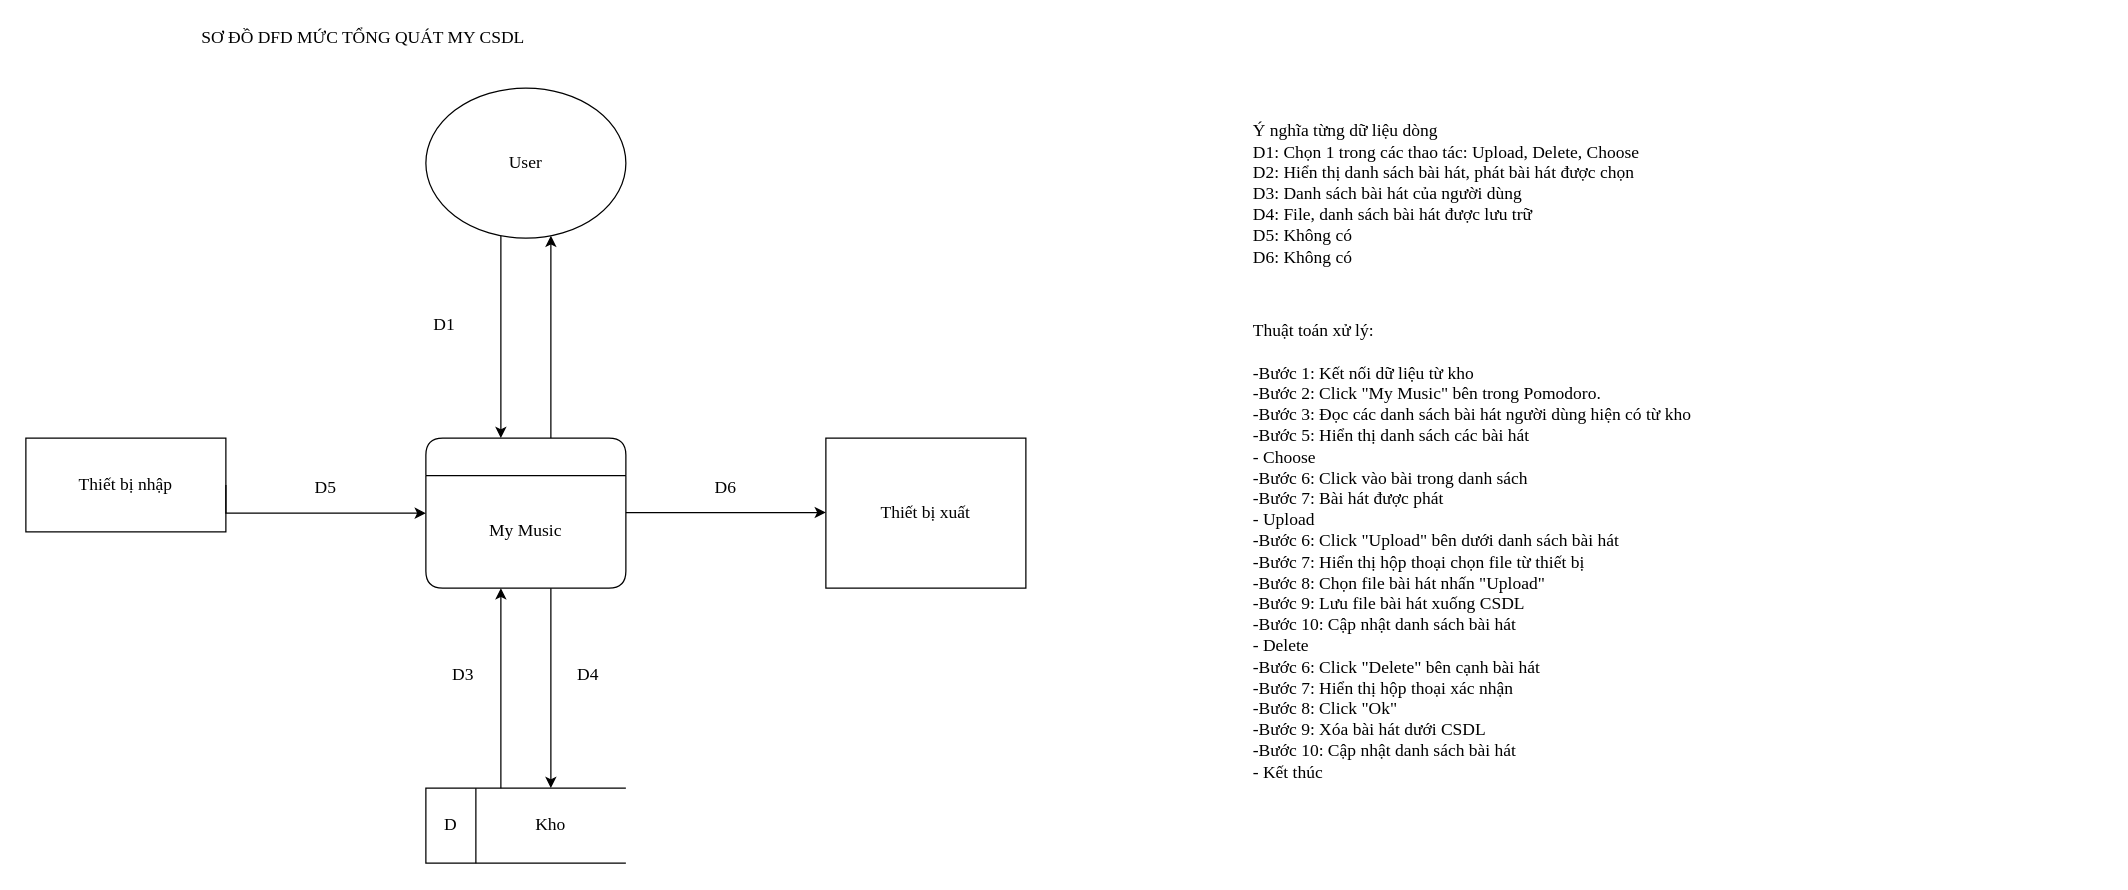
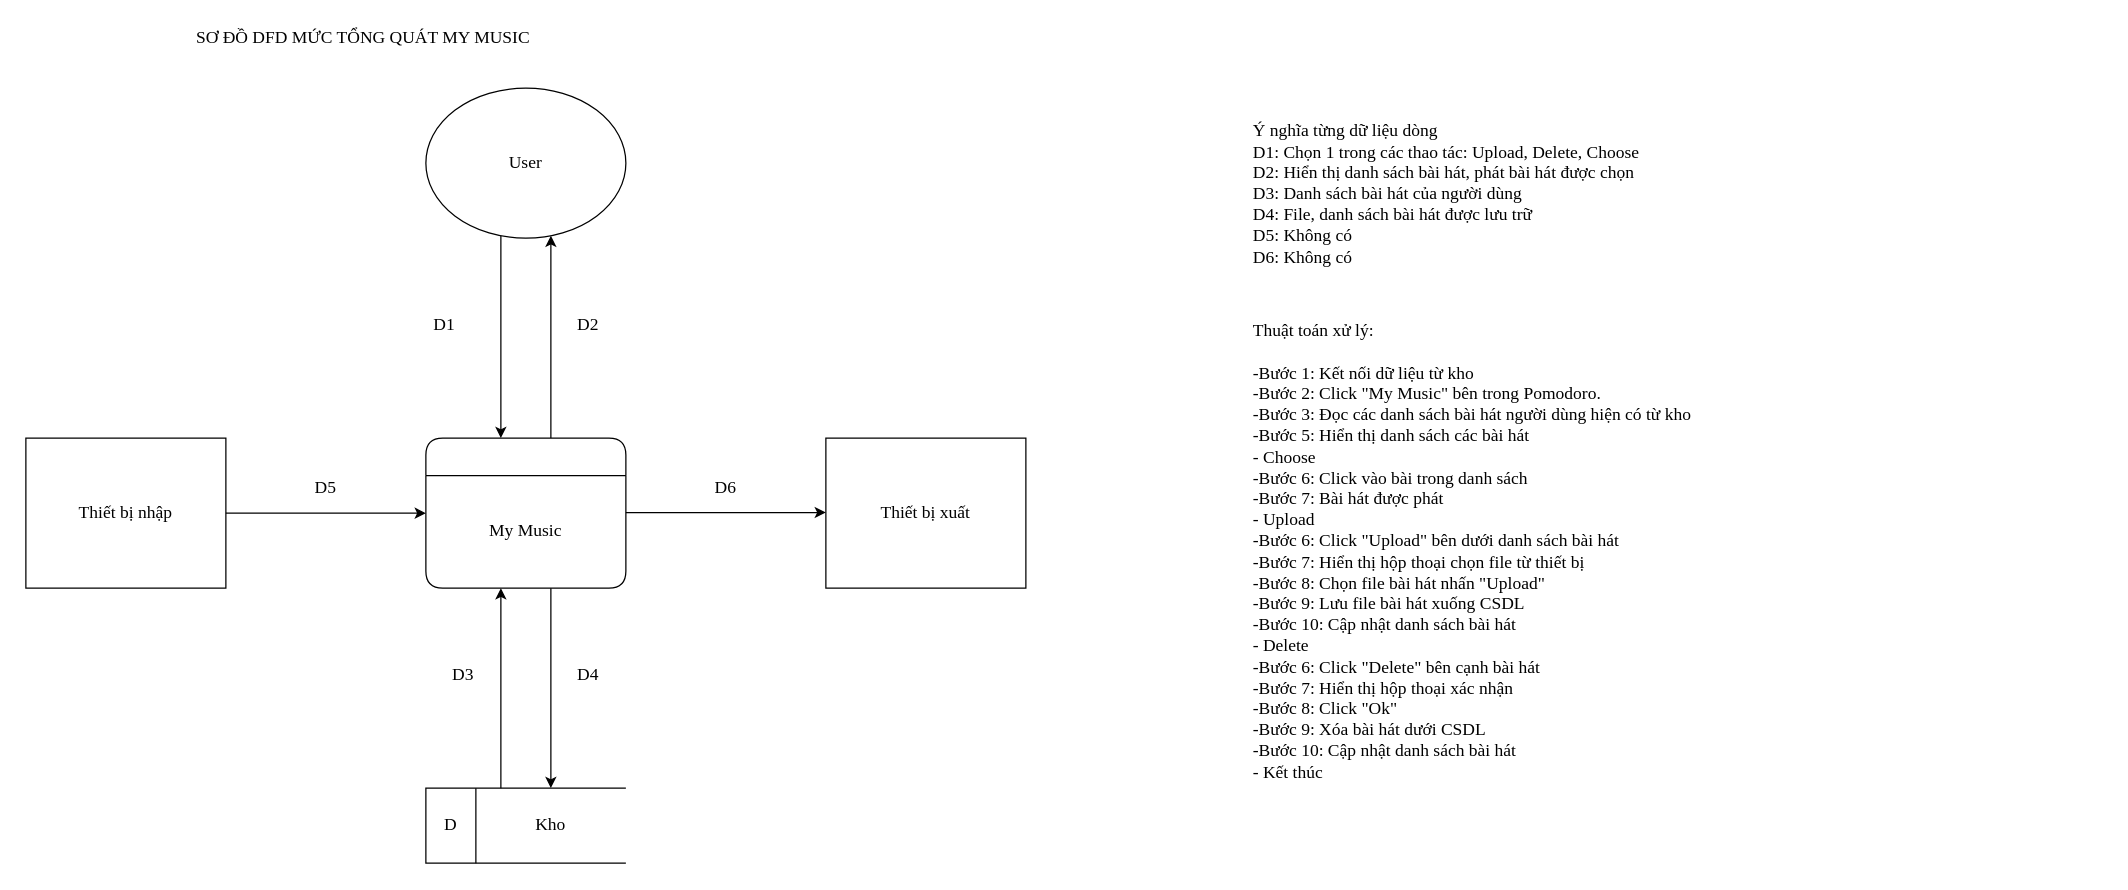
node "SƠ ĐỒ DFD MỨC TỔNG QUÁT MY CSDL": label "SƠ ĐỒ DFD MỨC TỔNG QUÁT MY CSDL" -> "SƠ ĐỒ DFD MỨC TỔNG QUÁT MY MUSIC"
node "D2": added
node "Thiết bị nhập": size 200x94 -> 200x150
